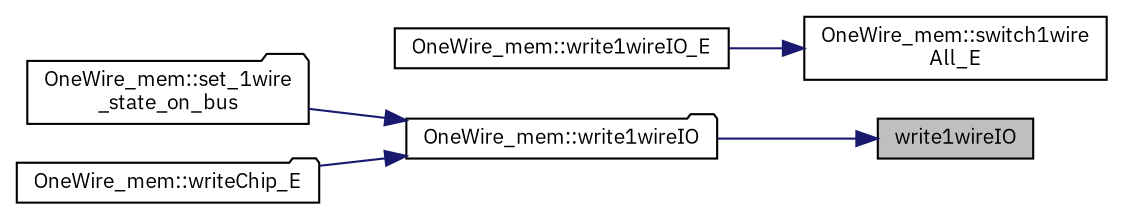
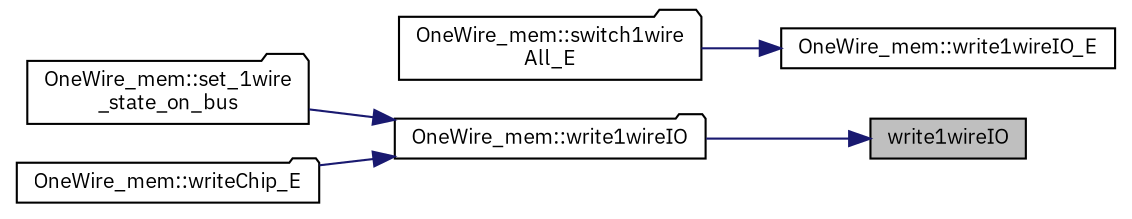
edge "OneWire_mem::write1wireIO_E" -> "OneWire_mem::switch1wire All_E": reversed
node "OneWire_mem::switch1wire All_E": shape box -> folder
